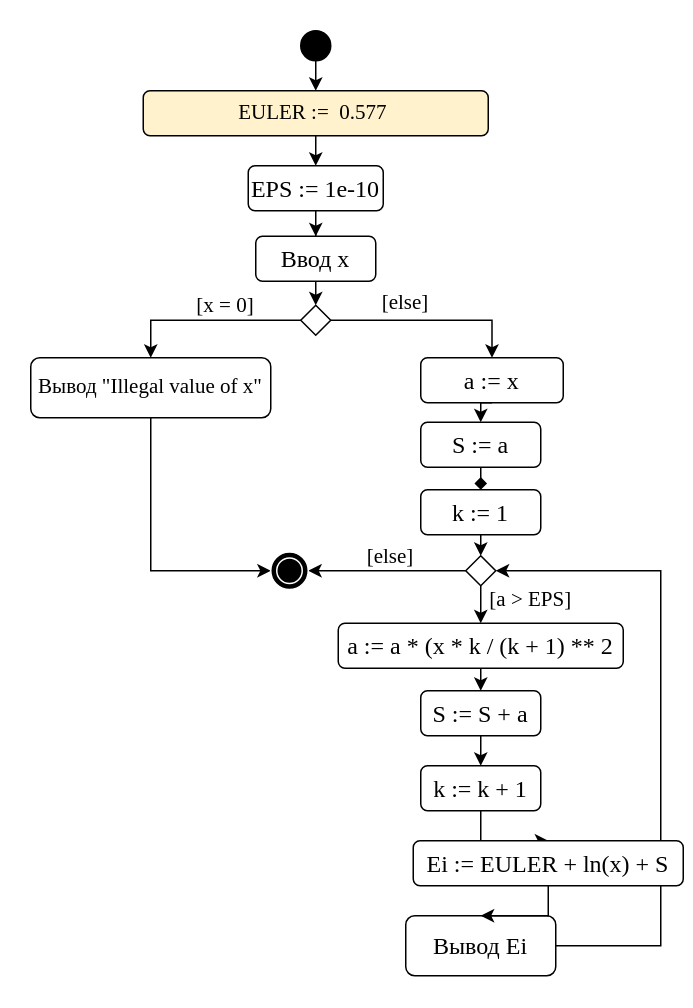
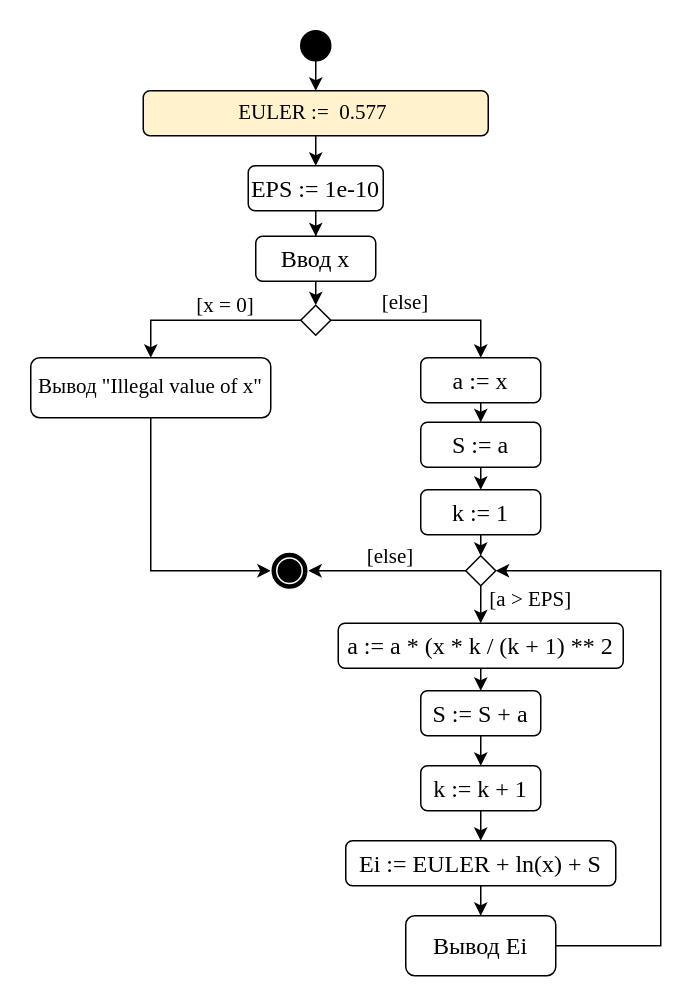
node "a := x": size 143x45 -> 120x45
edge "S := a" -> "k := 1": arrowhead diamond -> classic
node "Ei := EULER + ln(x) + S": moved (548, 863) -> (481, 863)
